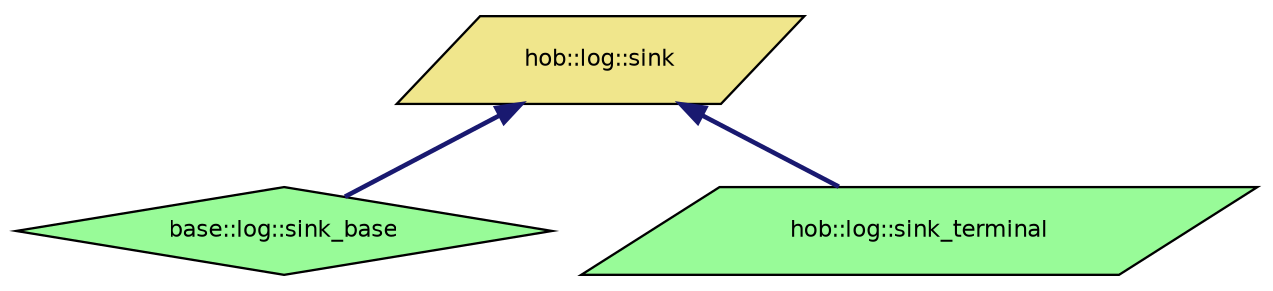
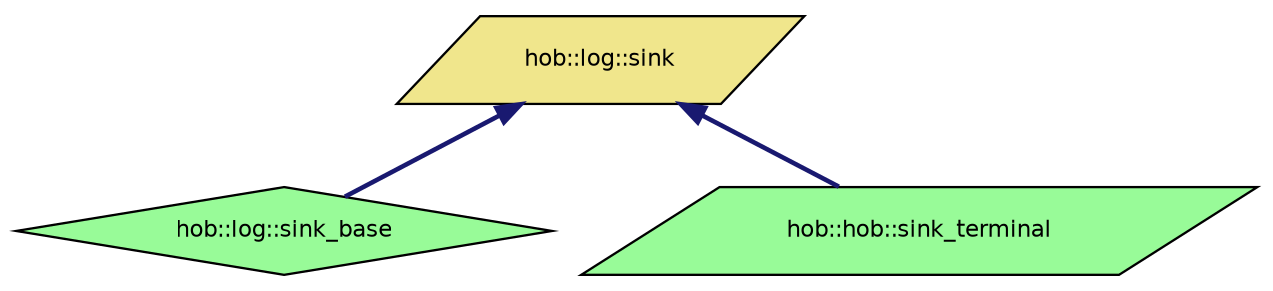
node "base::log::sink_base": label "base::log::sink_base" -> "hob::log::sink_base"
node "hob::log::sink_terminal": label "hob::log::sink_terminal" -> "hob::hob::sink_terminal"
